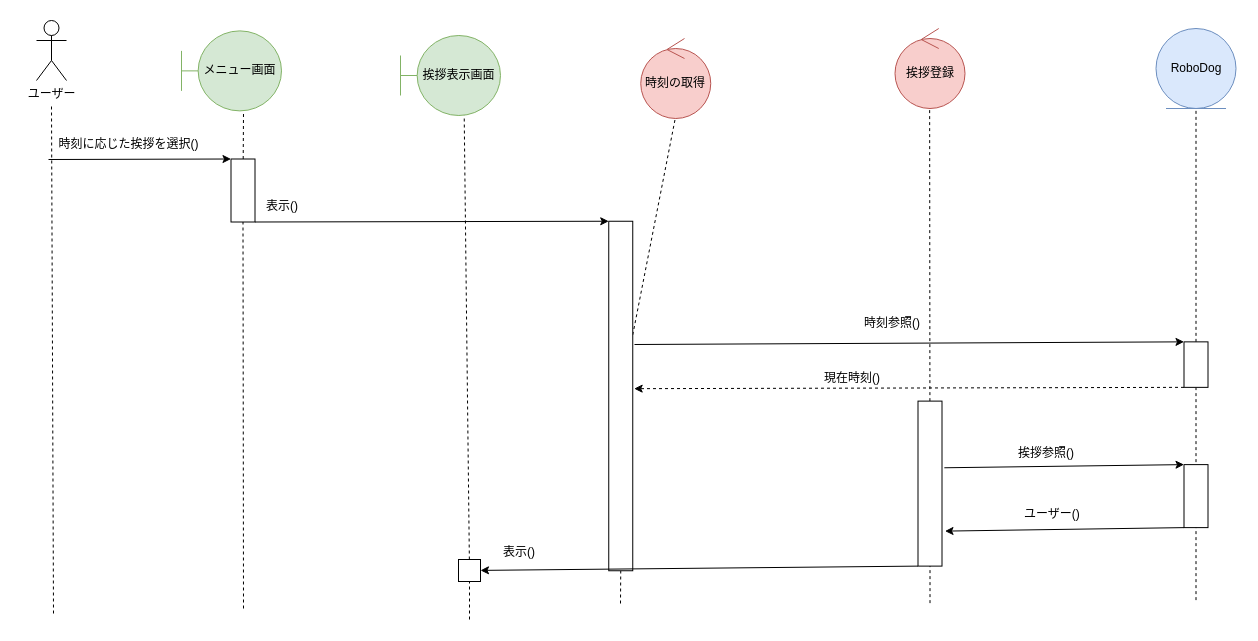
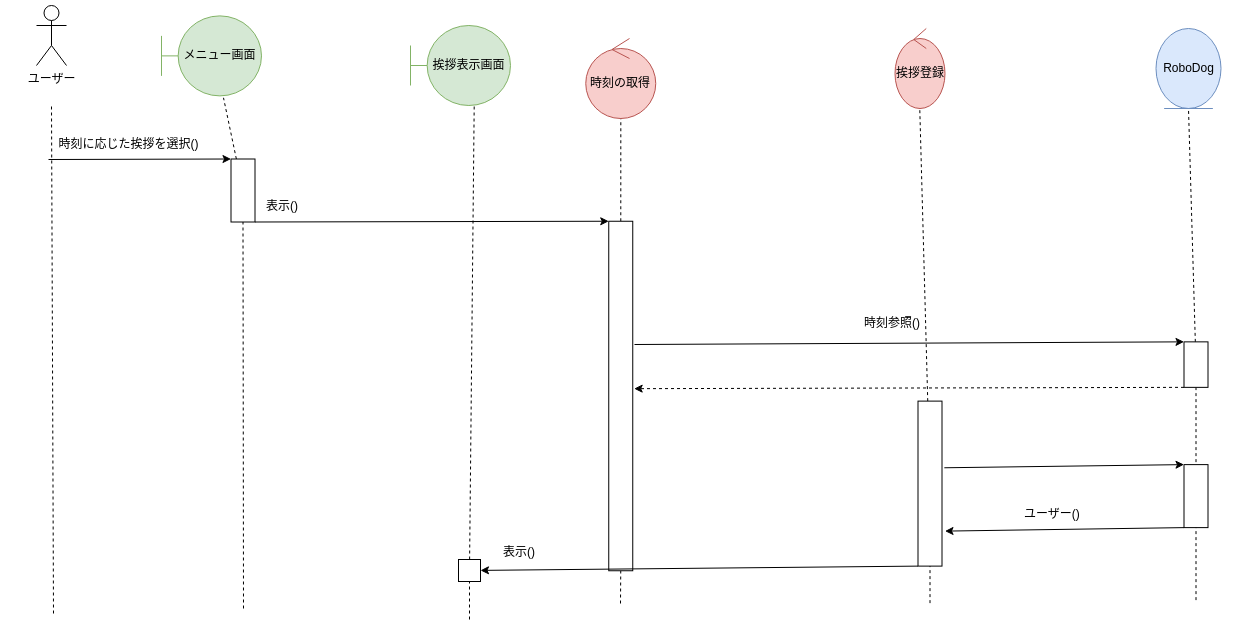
node "ユーザー": moved (52, 51) -> (52, 36)
node "挨拶登録": size 70x80 -> 50x80
node "RoboDog": size 80x80 -> 65x80
node "メニュー画面": moved (232, 71) -> (212, 56)
node "挨拶表示画面": moved (451, 76) -> (461, 66)
node "時刻の取得": moved (676, 79) -> (621, 79)
node "現在時刻()": removed
node "挨拶参照()": removed
